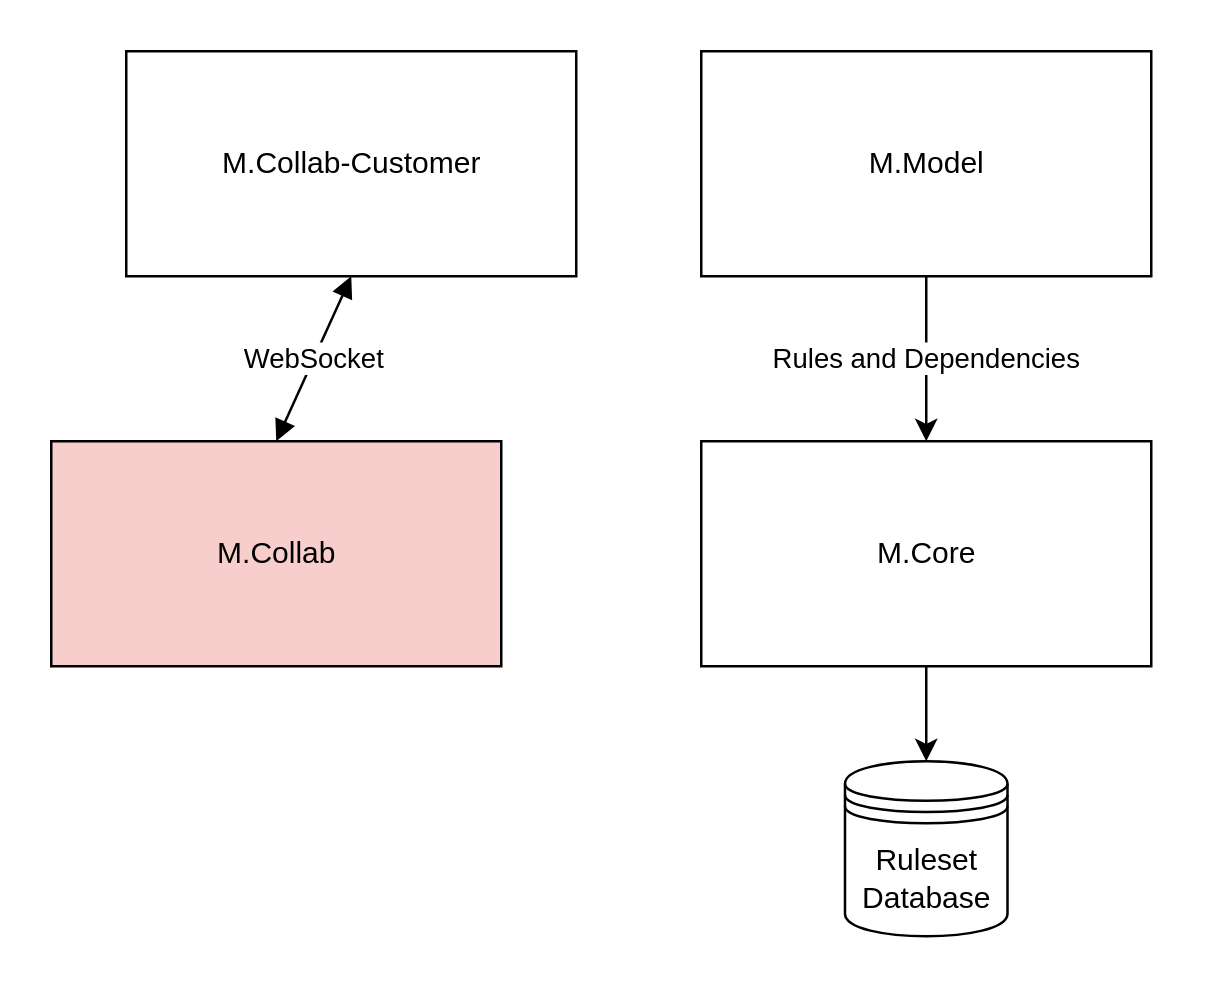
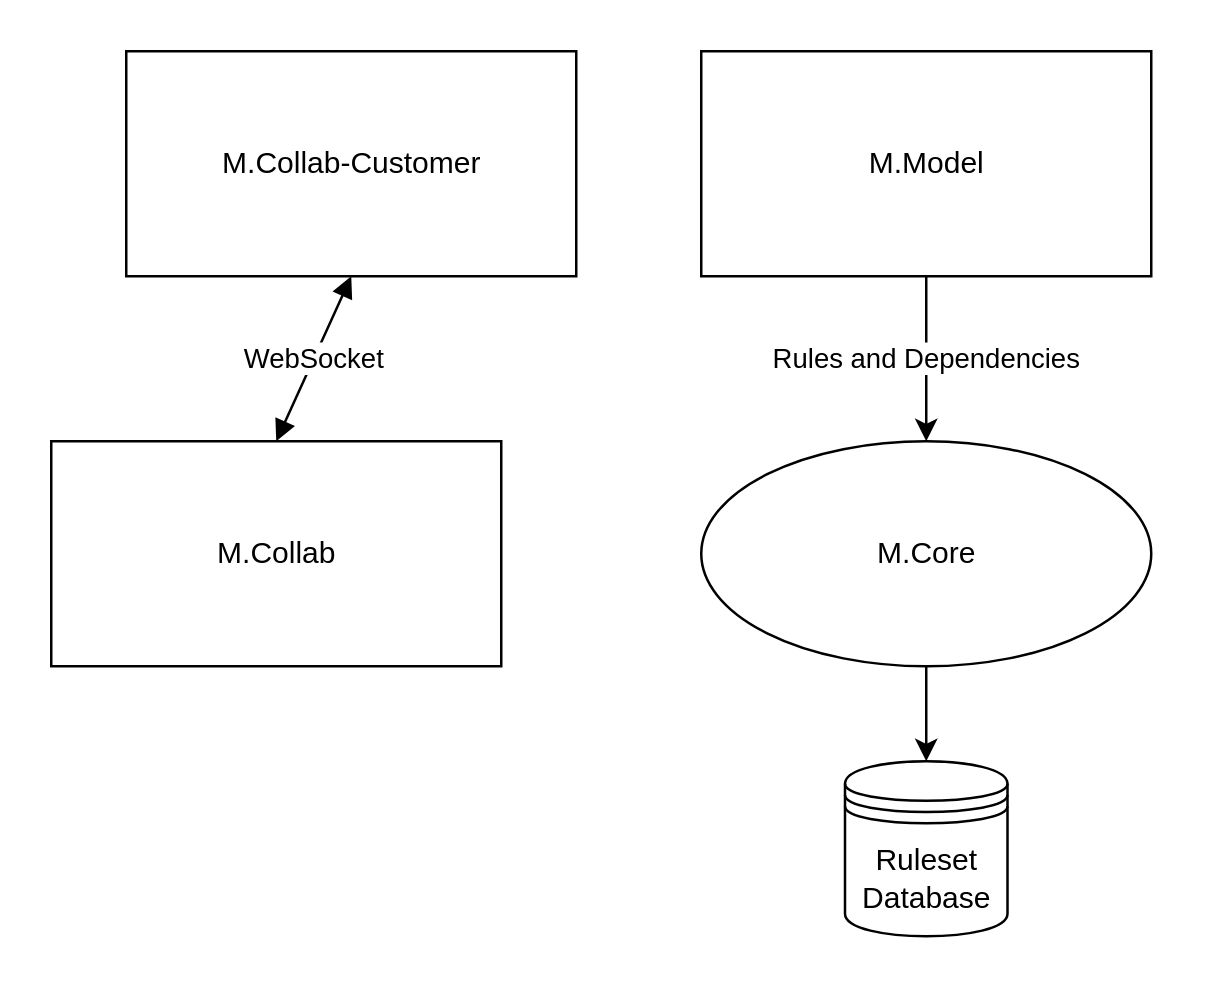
node "M.Collab": fillcolor #f8cecc -> #ffffff
node "M.Core": shape rectangle -> ellipse
